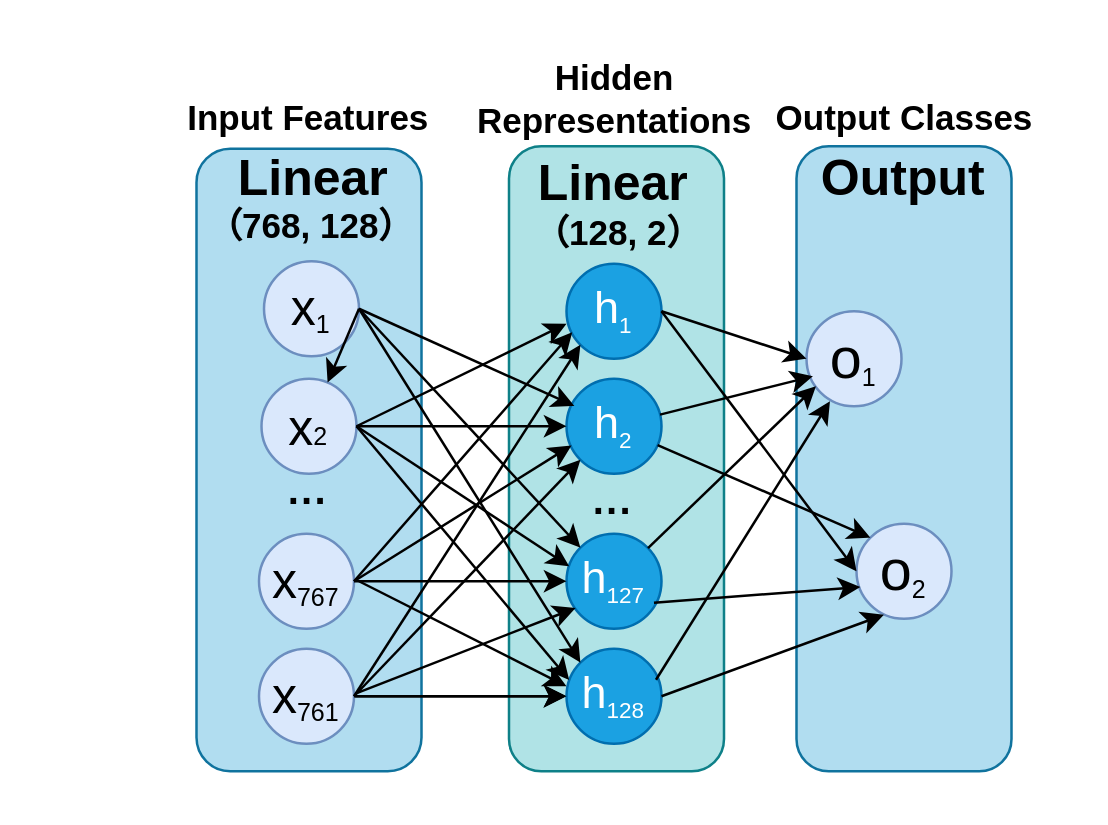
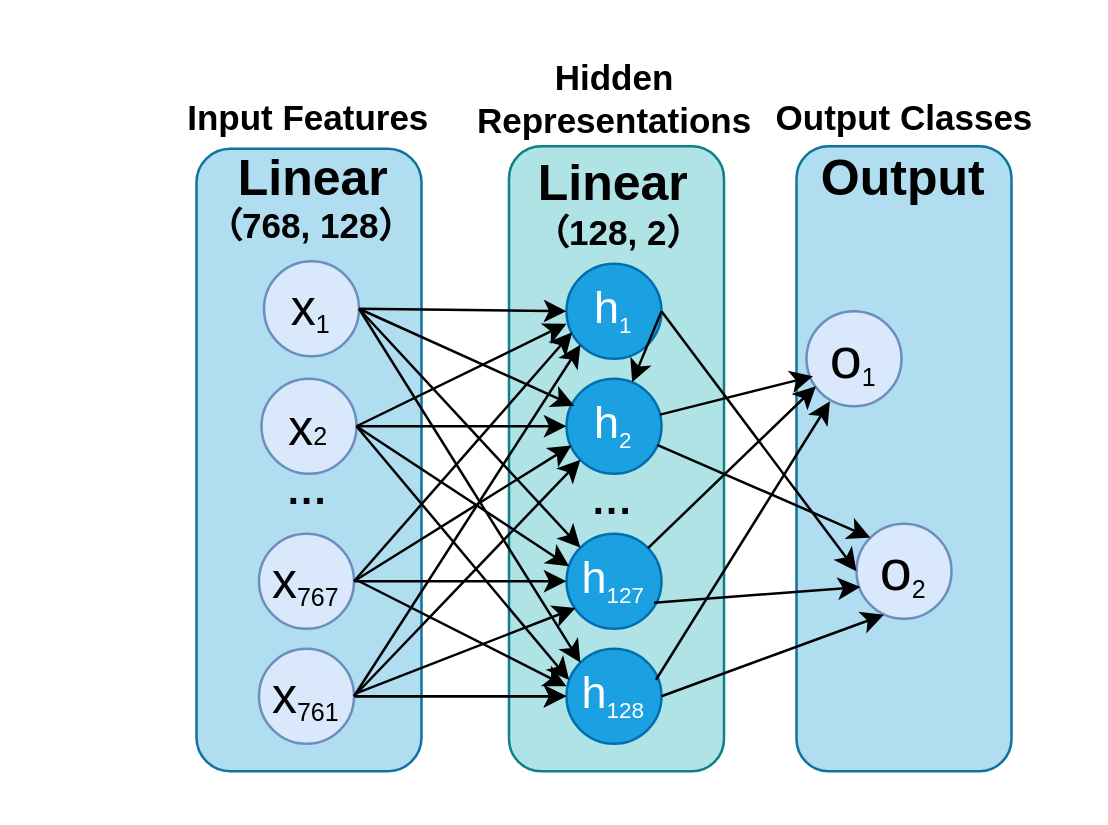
edge "h1" -> "o1": now "h1" -> "h2"
edge "x1" -> "x2": now "x1" -> "h1"
